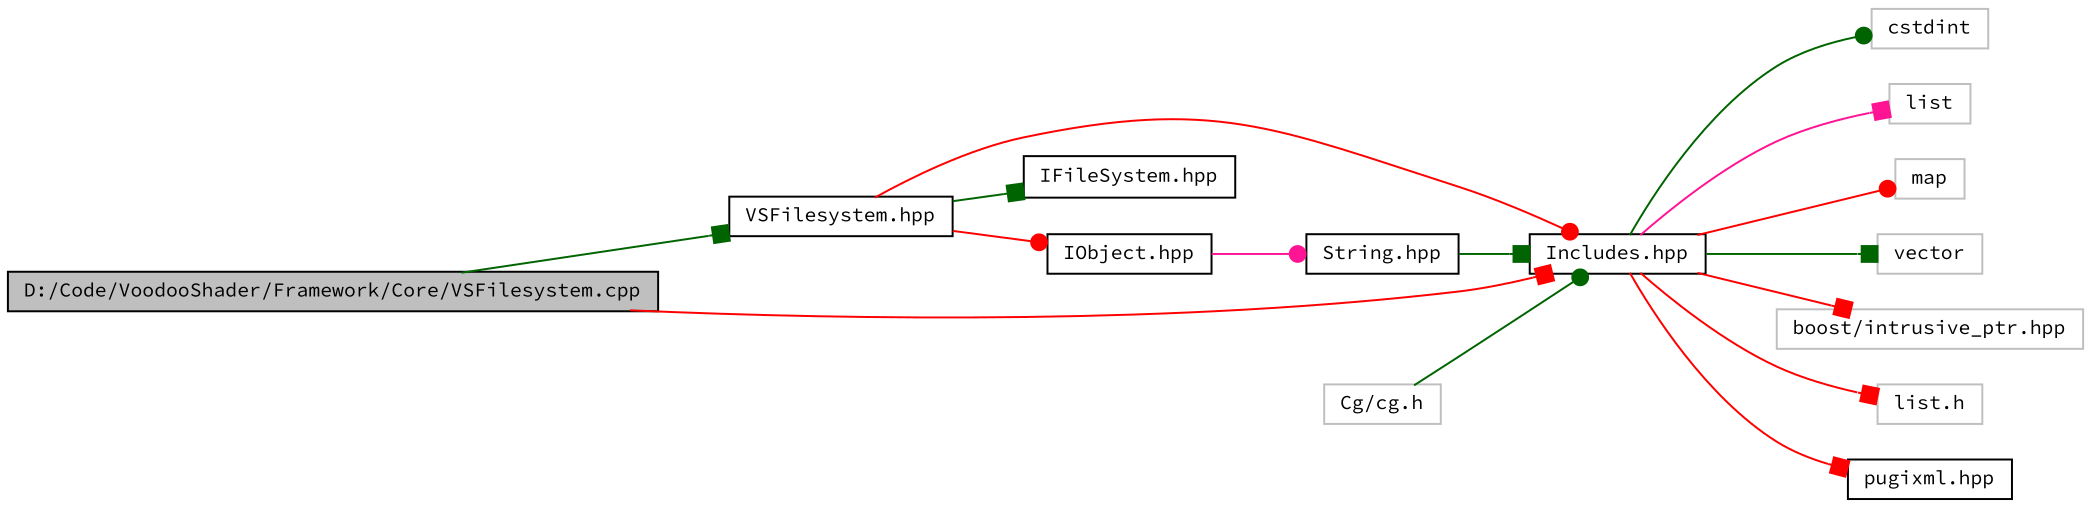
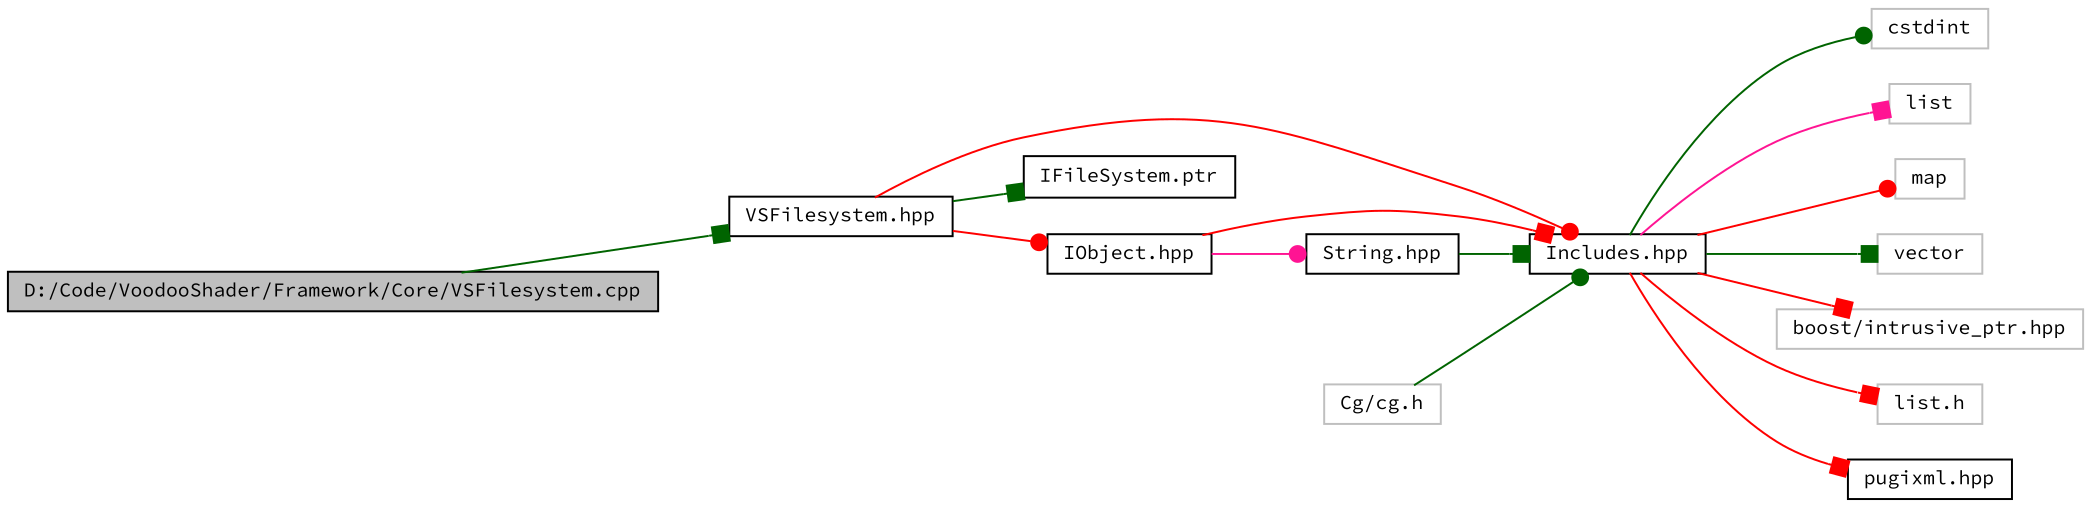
node "IFileSystem.hpp": label "IFileSystem.hpp" -> "IFileSystem.ptr"
edge "D:/Code/VoodooShader/Framework/Core/VSFilesystem.cpp" -> "Includes.hpp": now "IObject.hpp" -> "Includes.hpp"
